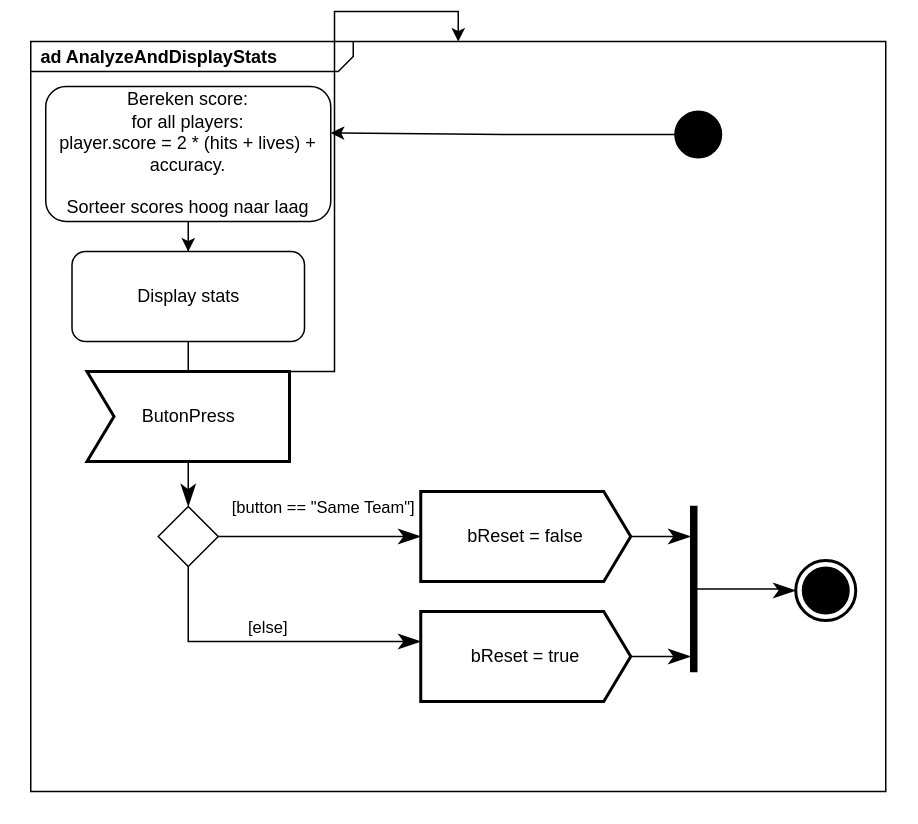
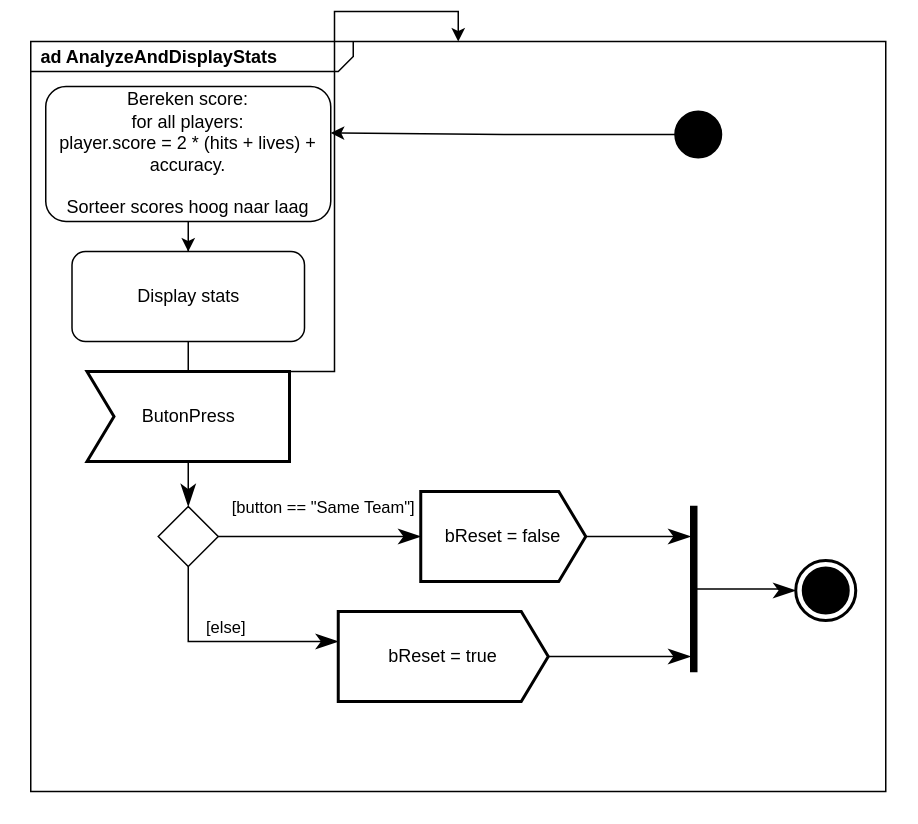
node "bReset = false": size 210x90 -> 165x90
node "bReset = true": moved (526, 656) -> (443, 656)
